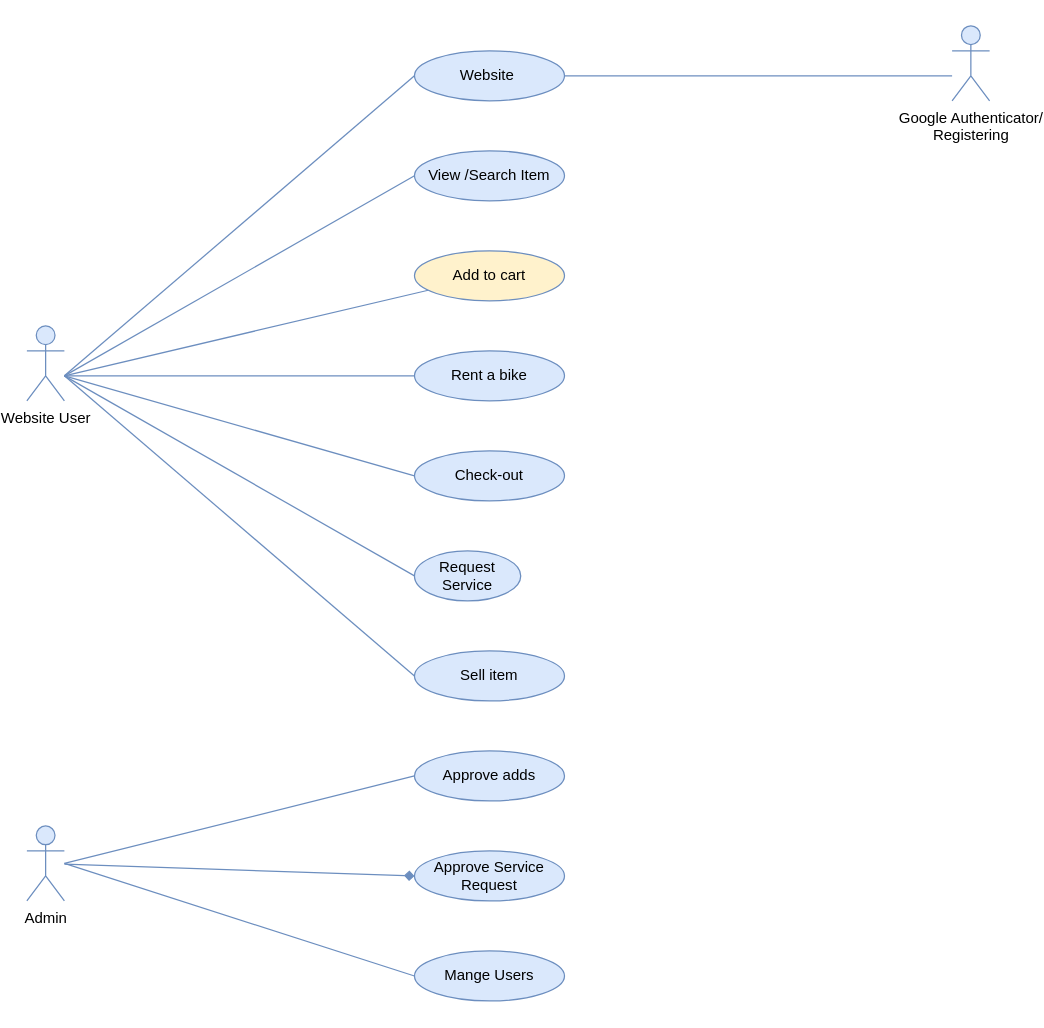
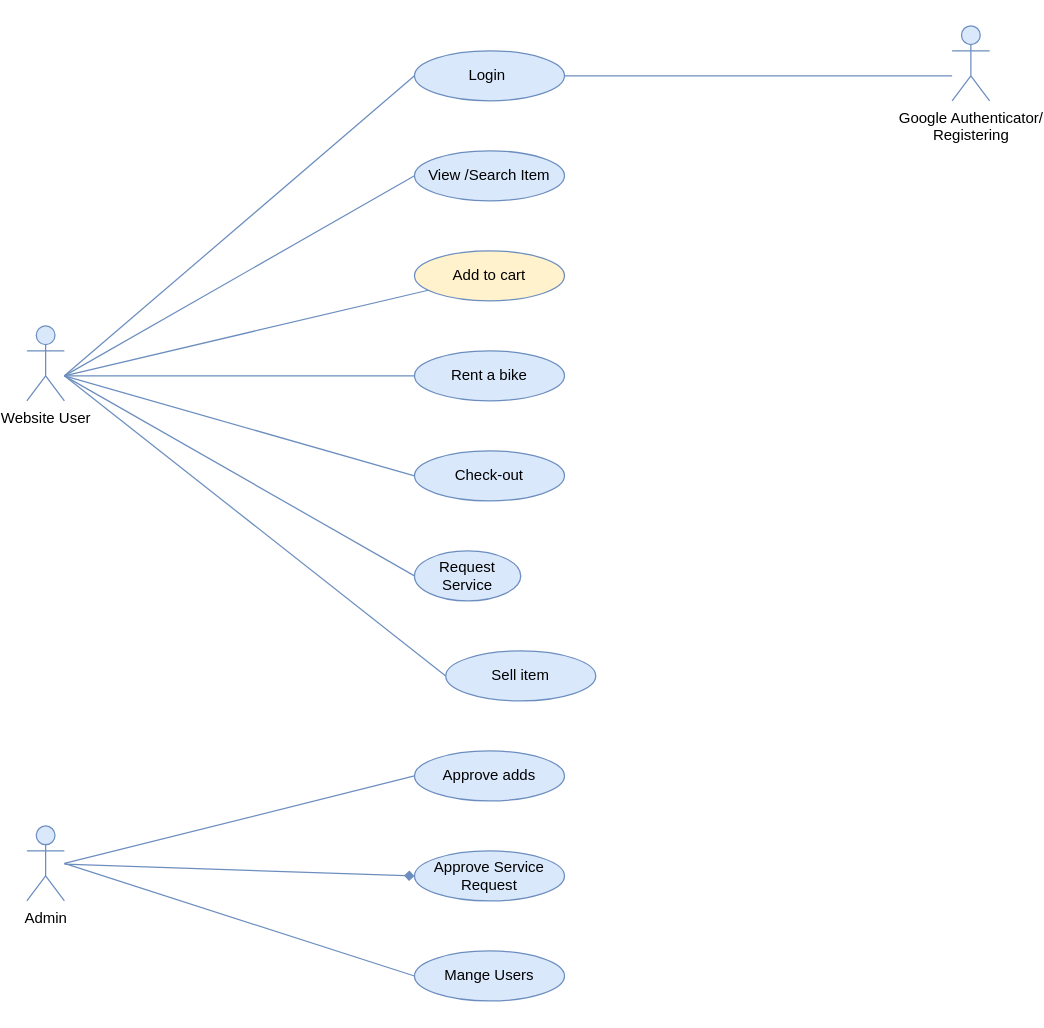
node "Website": label "Website" -> "Login"
node "Sell item": moved (489, 676) -> (521, 676)
